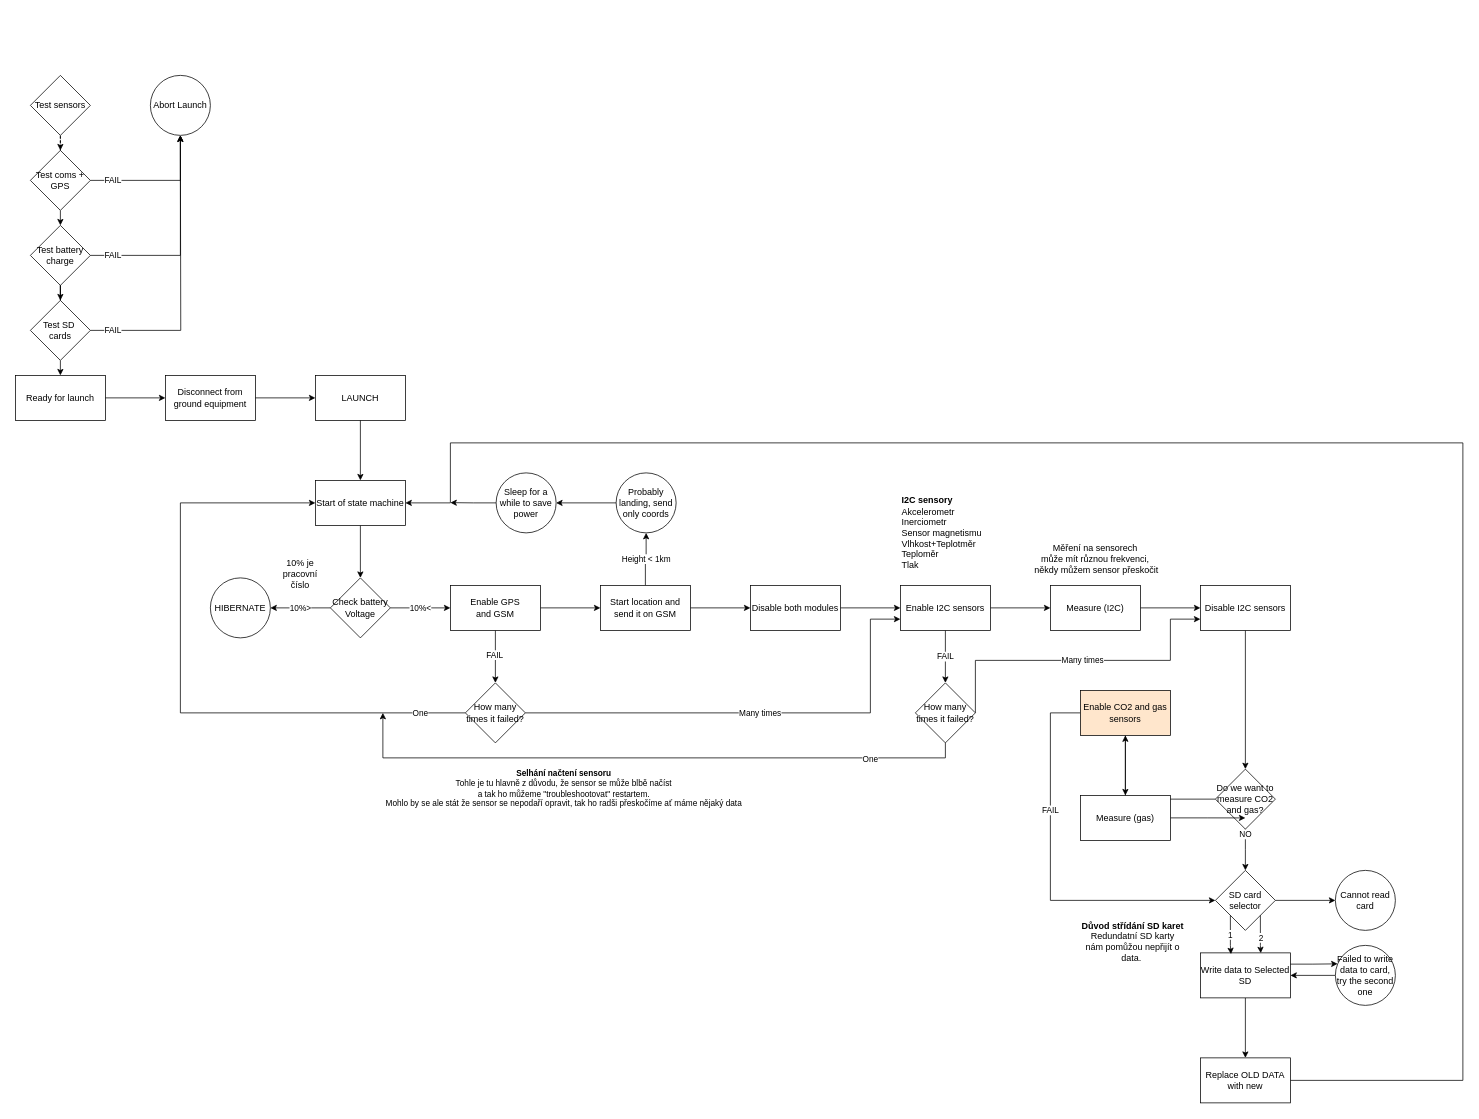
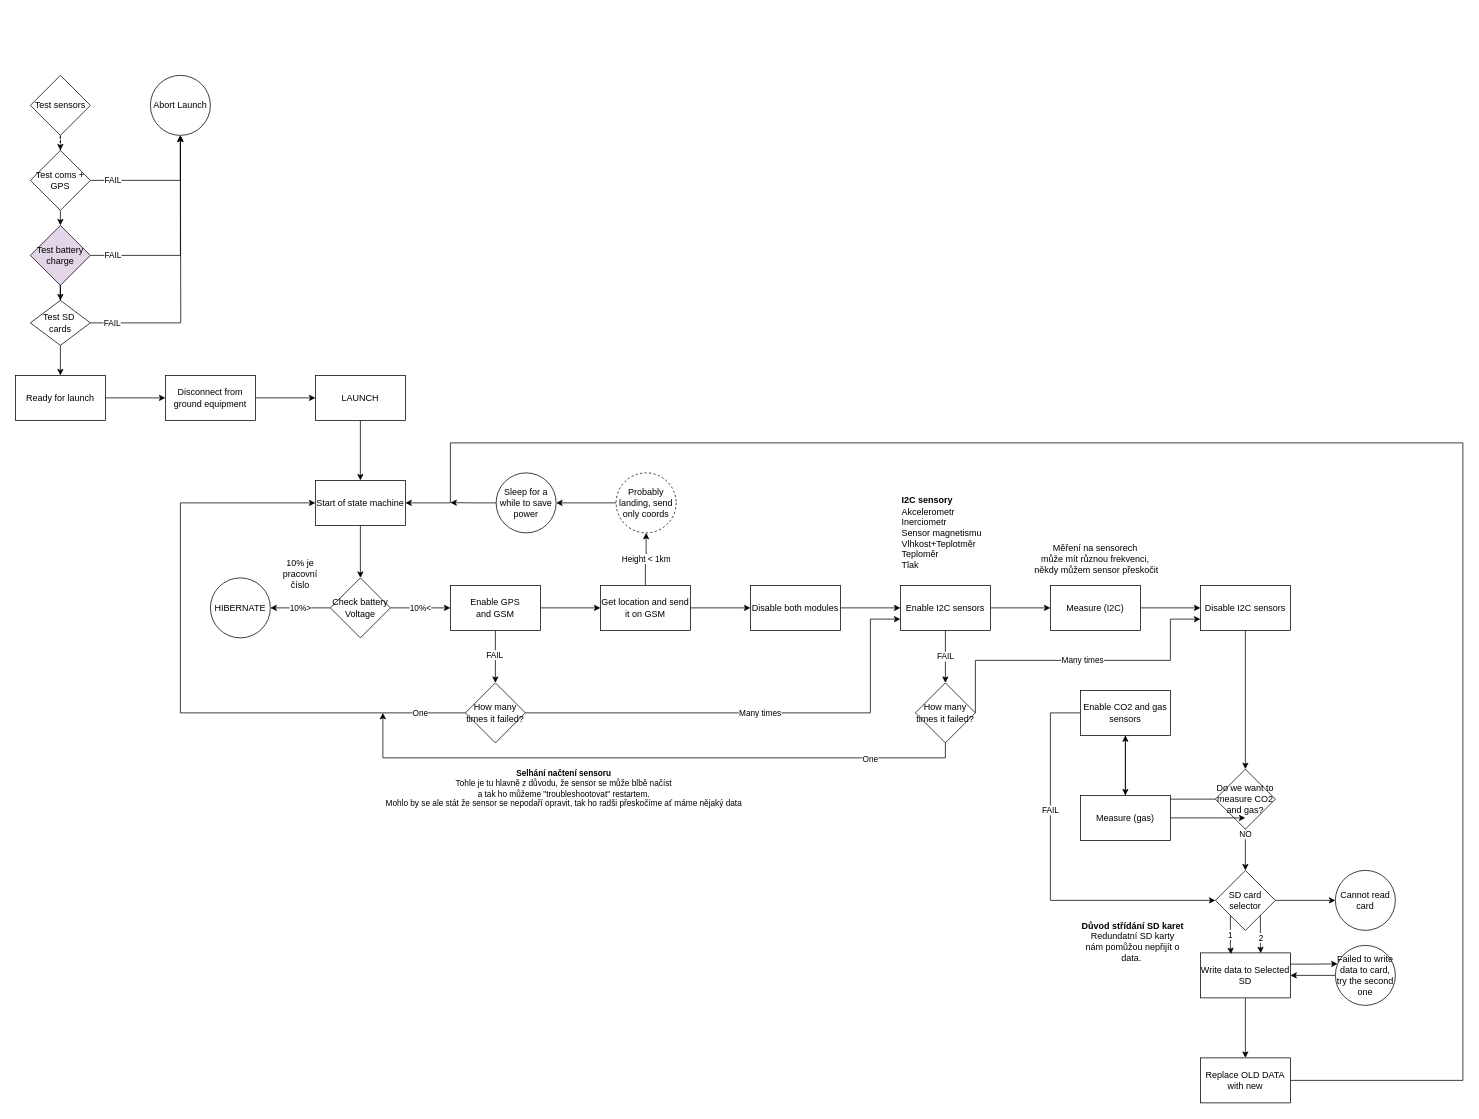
node "Test battery charge": fillcolor #ffffff -> #e1d5e7
node "Test SD cards": size 60x60 -> 60x45
node "Probably landing, send only coords": style solid -> dashed
node "Start location and send it on GSM": label "Start location and send it on GSM" -> "Get location and send it on GSM"
node "Enable CO2 and gas sensors": fillcolor #ffe6cc -> #ffffff
